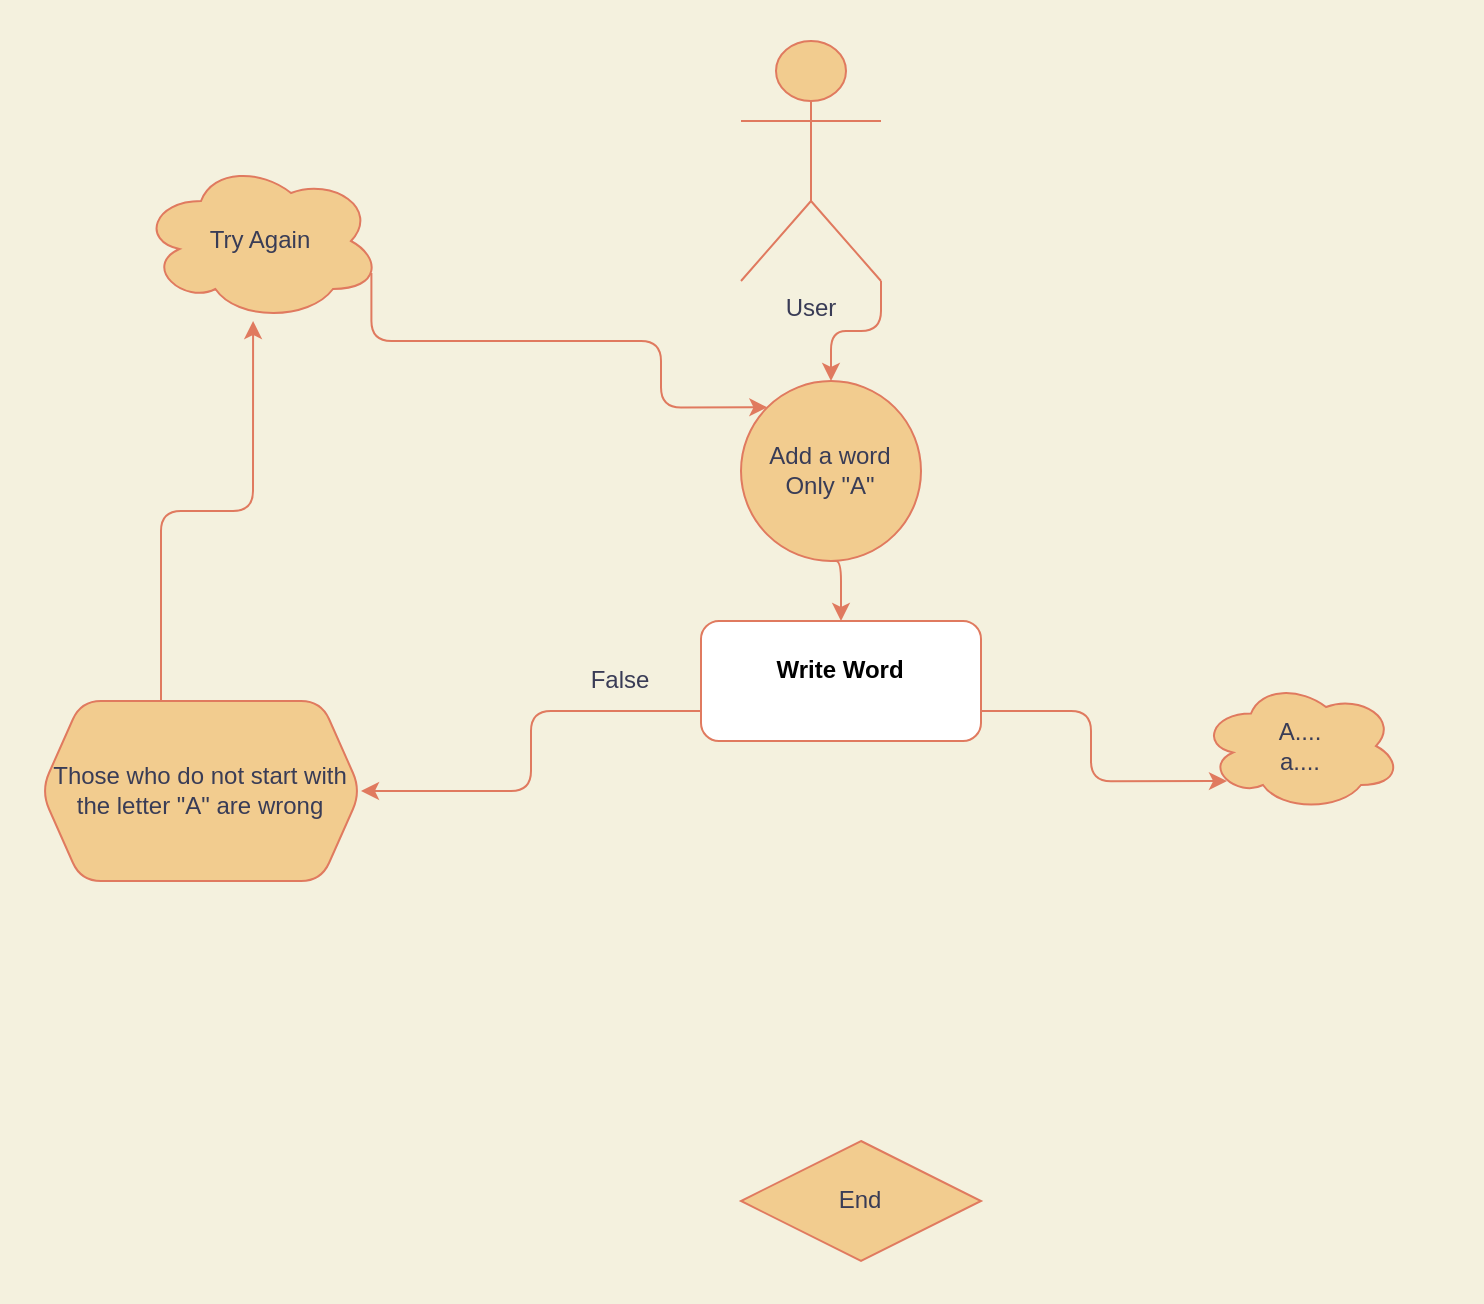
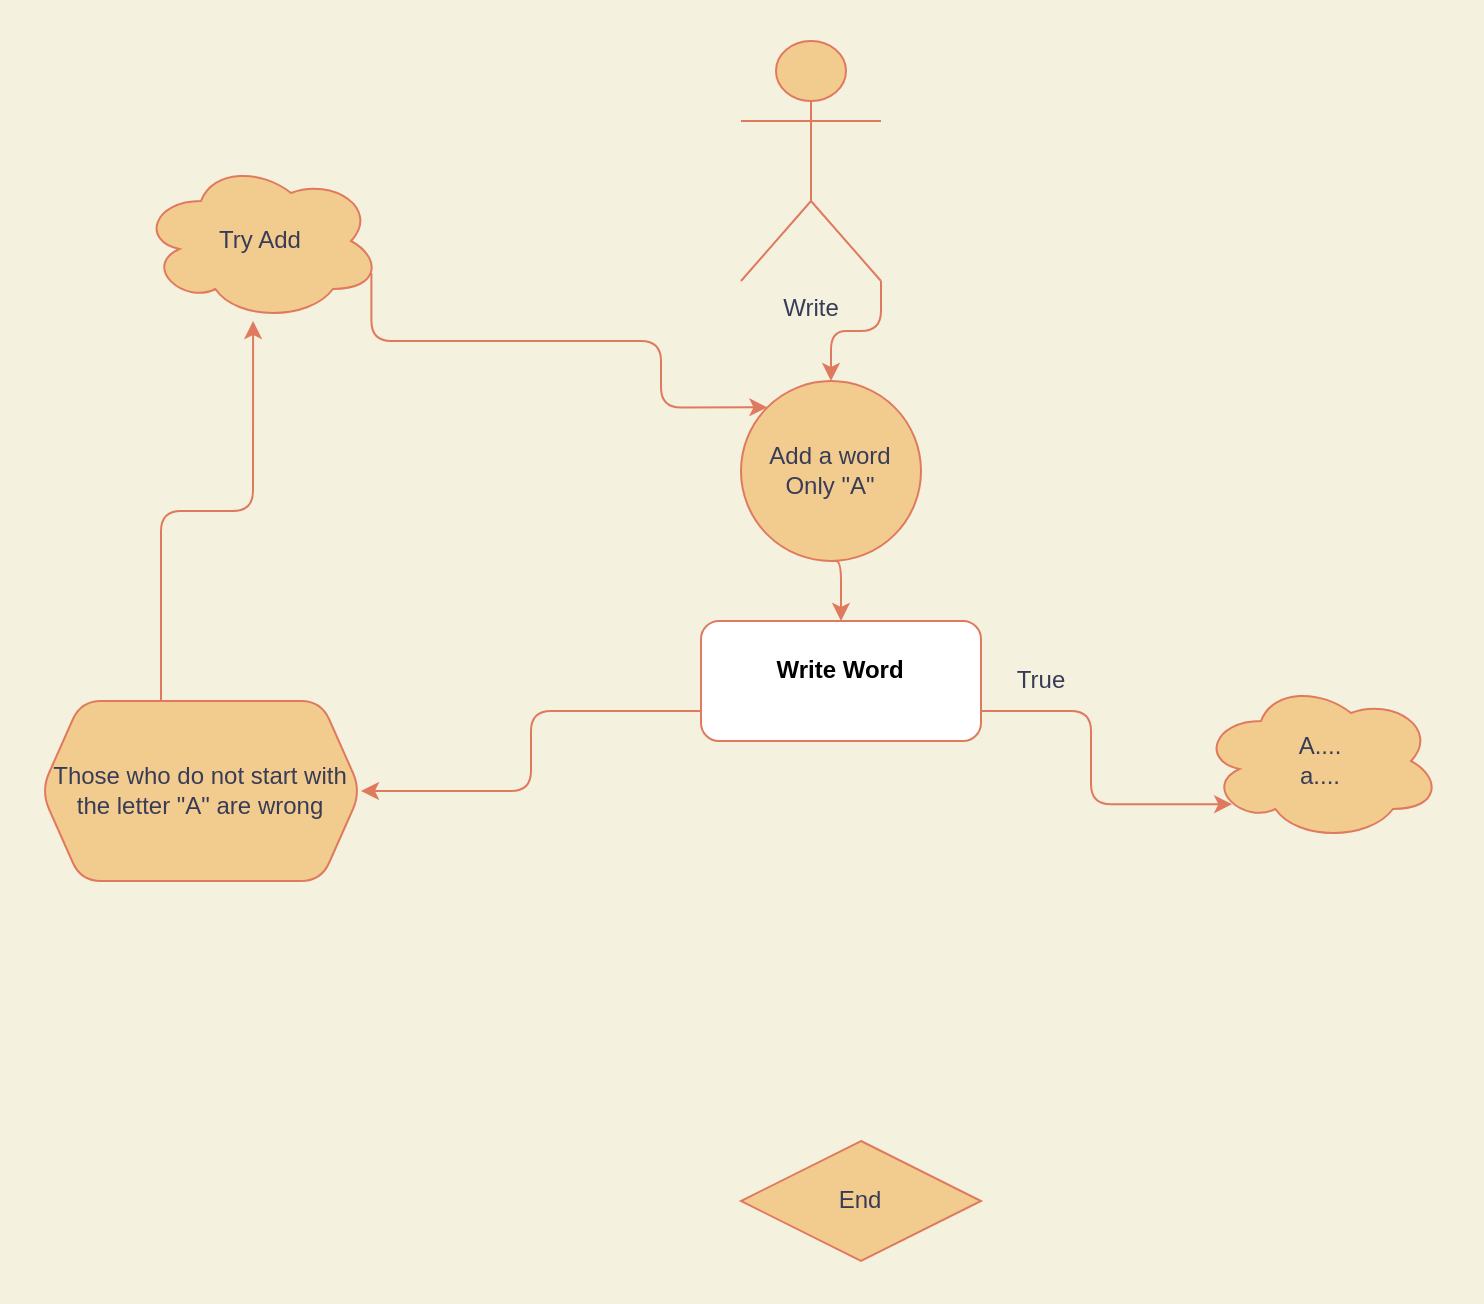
node "Try Again": label "Try Again" -> "Try Add"
node "User": label "User" -> "Write"
node "False": removed
node "True": added
node "A.... a....": size 200x130 -> 240x160
